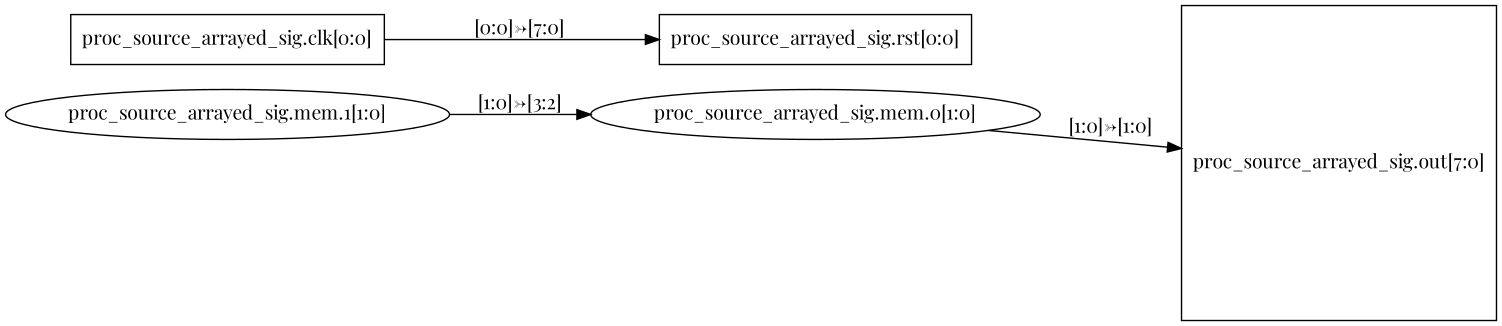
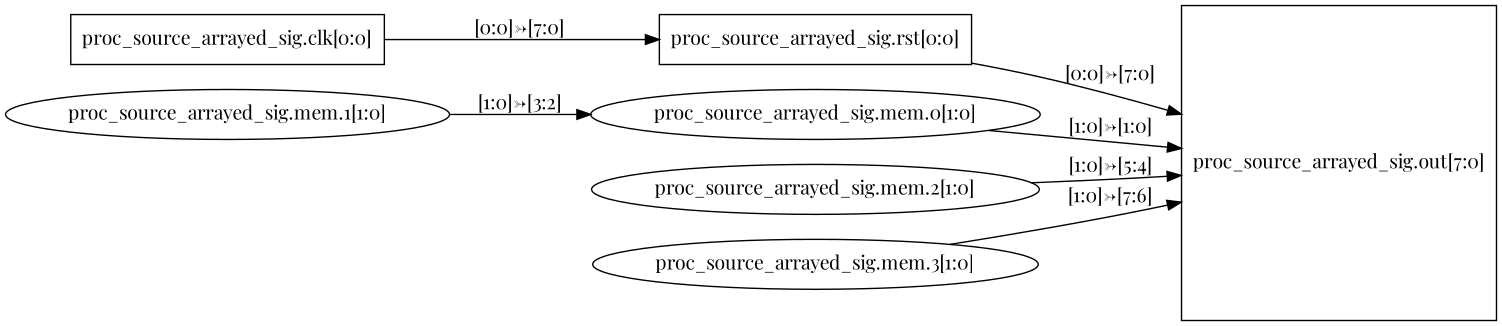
edge "proc_source_arrayed_sig.rst[0:0]" -> "proc_source_arrayed_sig.out[7:0]": added, label "[0:0]->[7:0]"
node "proc_source_arrayed_sig.mem.2[1:0]": added
node "proc_source_arrayed_sig.mem.3[1:0]": added
